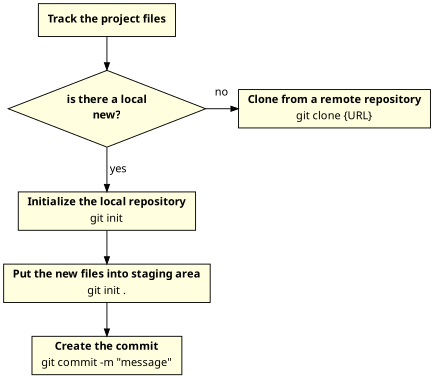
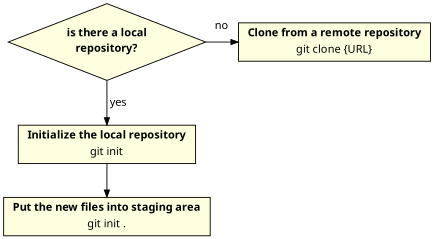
node "Track the project files": removed
node "is there a local": text "new?" -> "repository?"
node "Create the commit": removed
